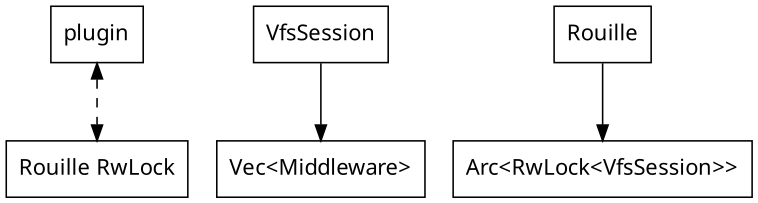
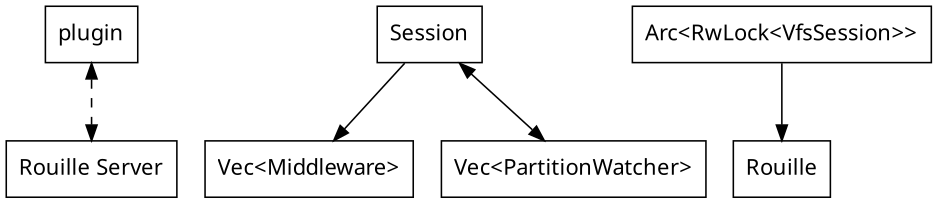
node "VfsSession": label "VfsSession" -> "Session"
edge "Rouille" -> "Arc<RwLock<VfsSession>>": reversed
node "Rouille RwLock": label "Rouille RwLock" -> "Rouille Server"
node "Vec<PartitionWatcher>": added
